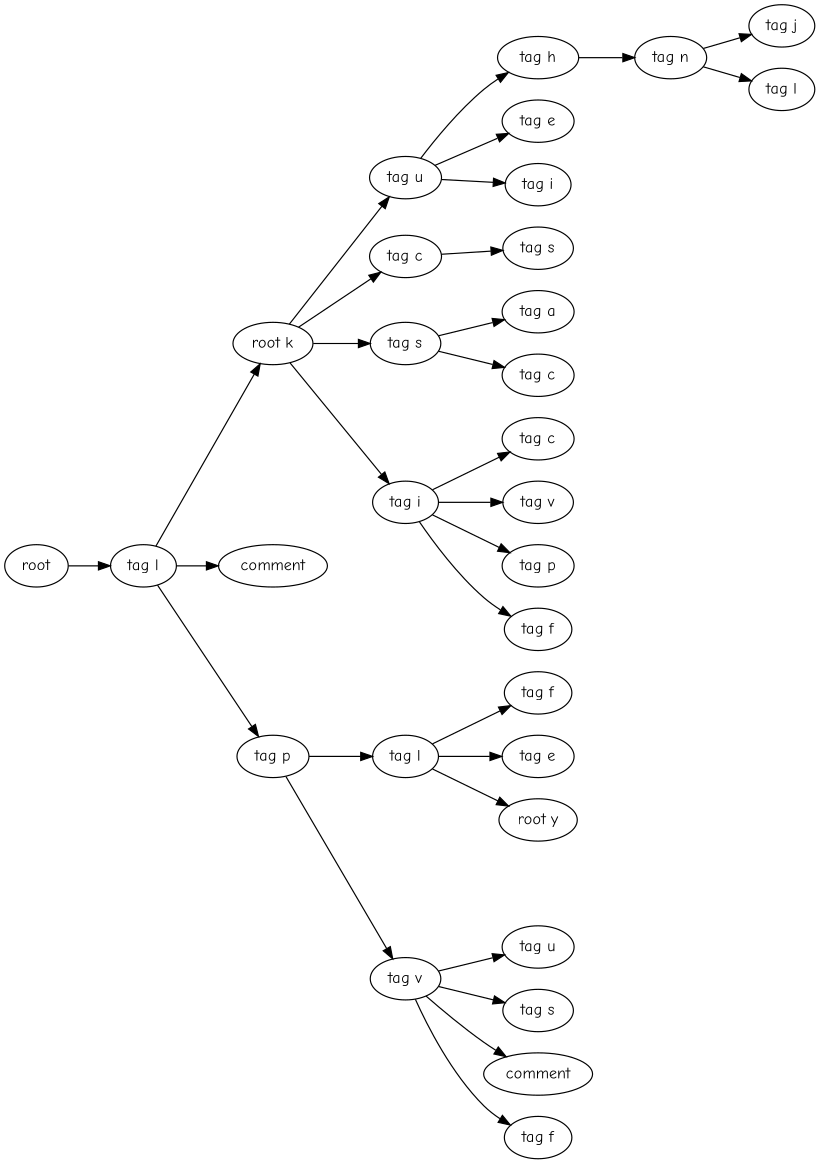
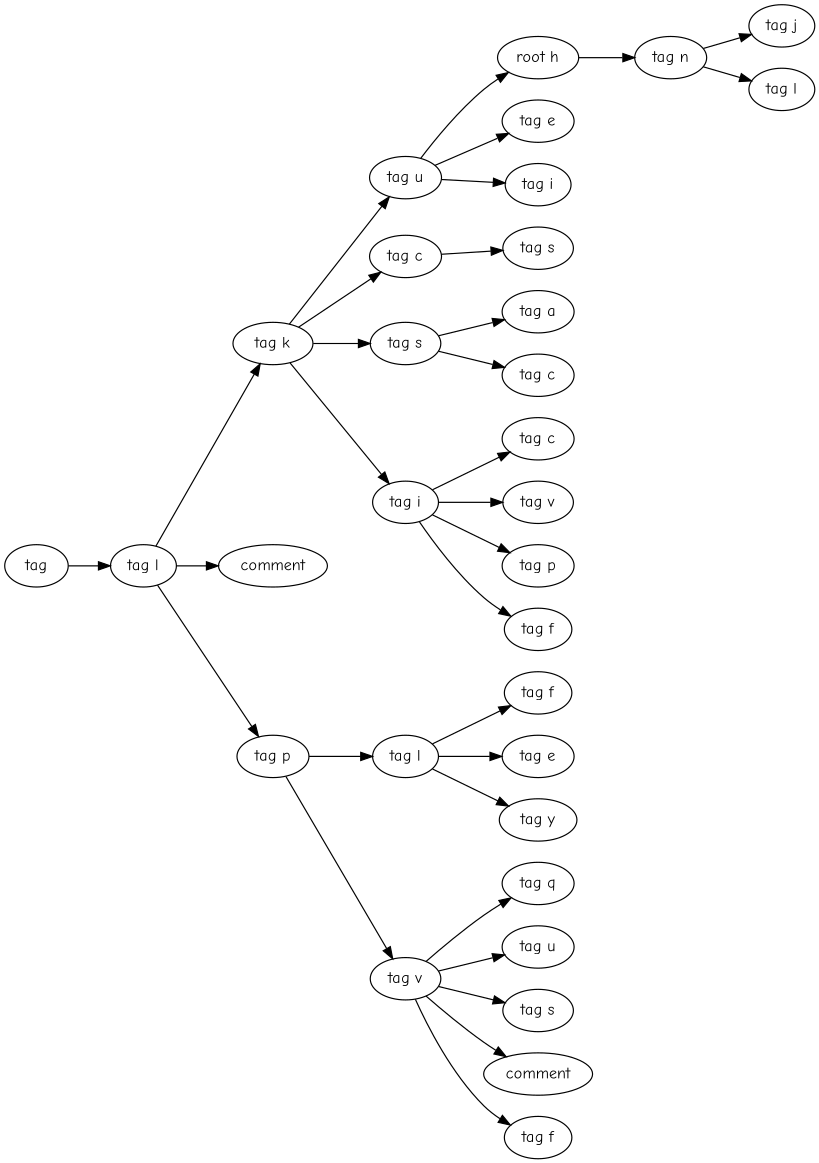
node "tag h": label "tag h" -> "root h"
node "root k": label "root k" -> "tag k"
node "root": label "root" -> "tag"
node "root y": label "root y" -> "tag y"
node "tag q": added
